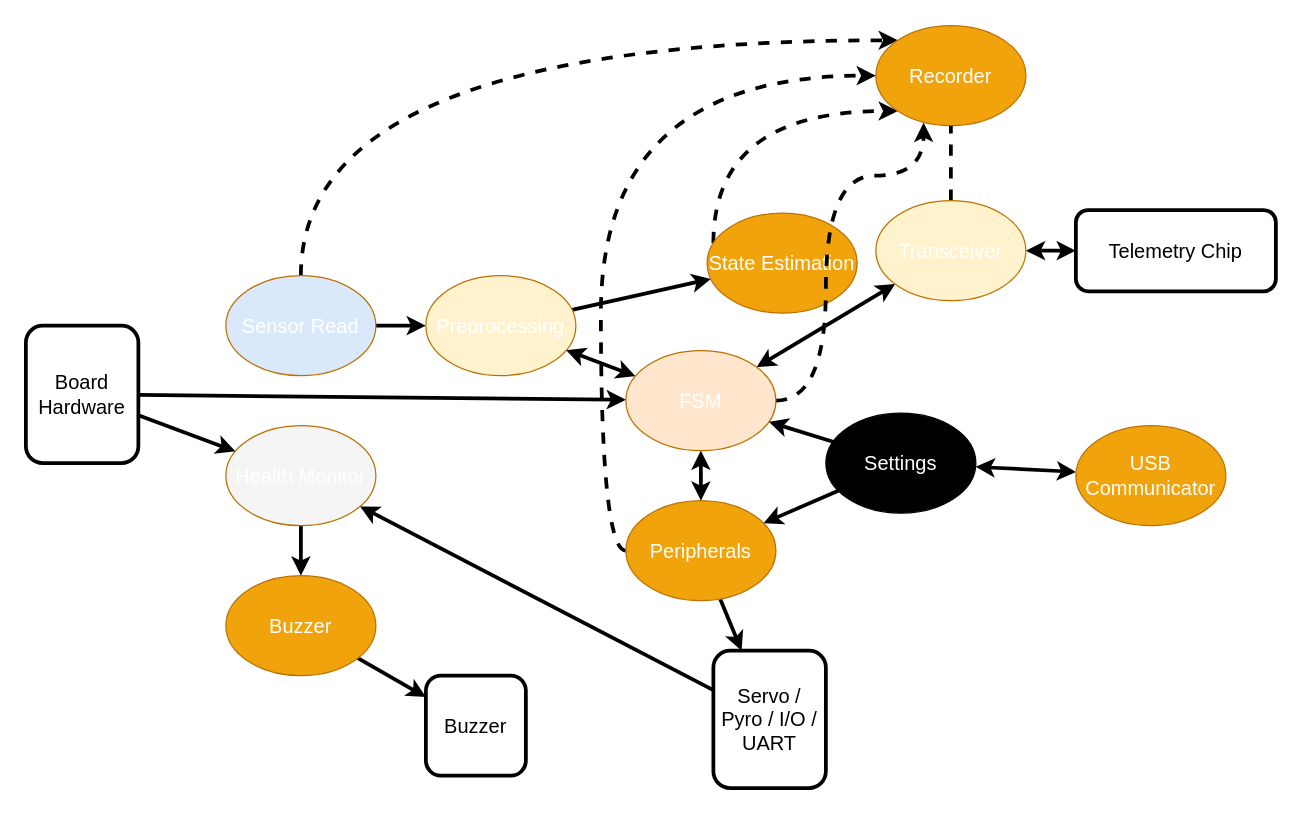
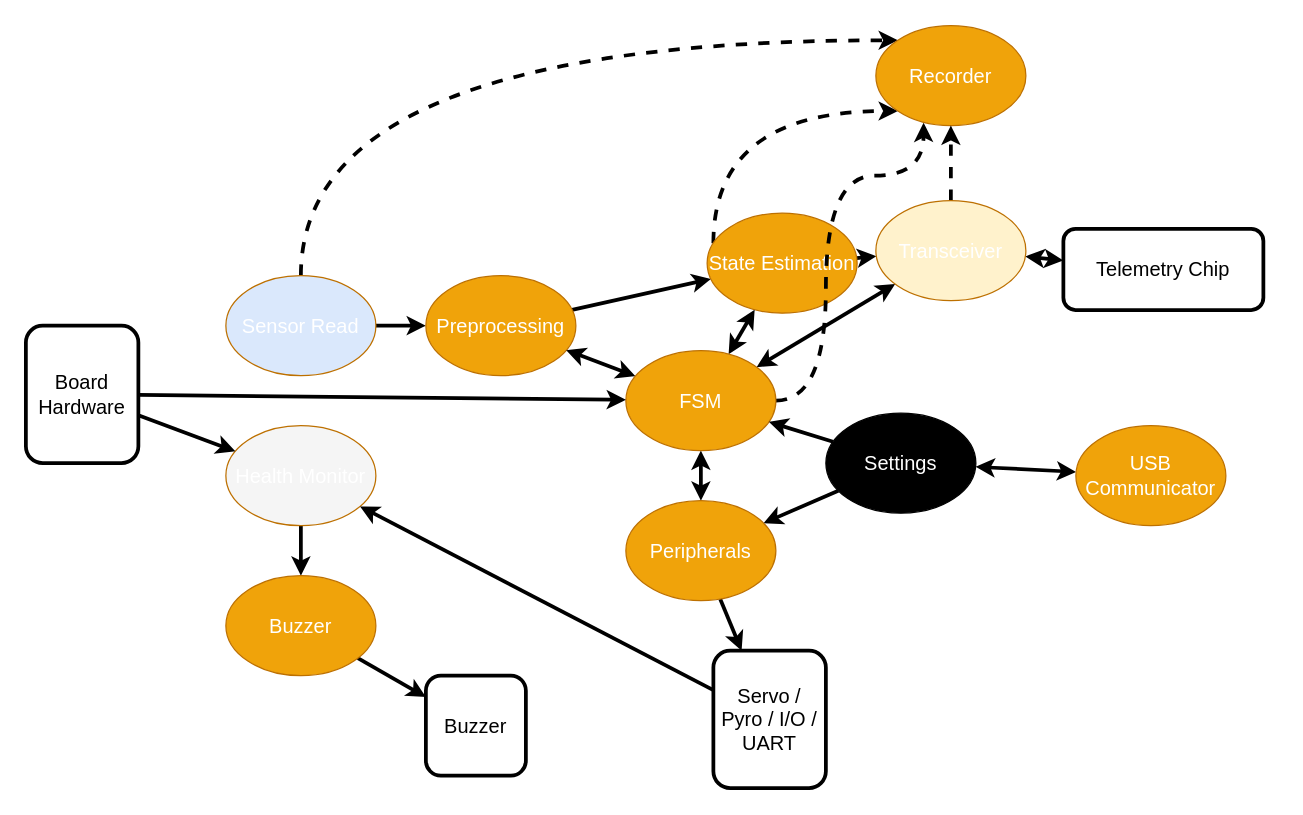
edge "Peripherals" -> "Recorder": removed
edge "Recorder" -- "Transceiver": arrowhead none -> classic
node "Telemetry Chip": moved (1176, 251) -> (1163, 269)
edge "State Estimation" -> "Transceiver": added
node "Preprocessing": fillcolor #fff2cc -> #f0a30a
edge "State Estimation" -- "FSM": added
node "FSM": fillcolor #ffe6cc -> #f0a30a
